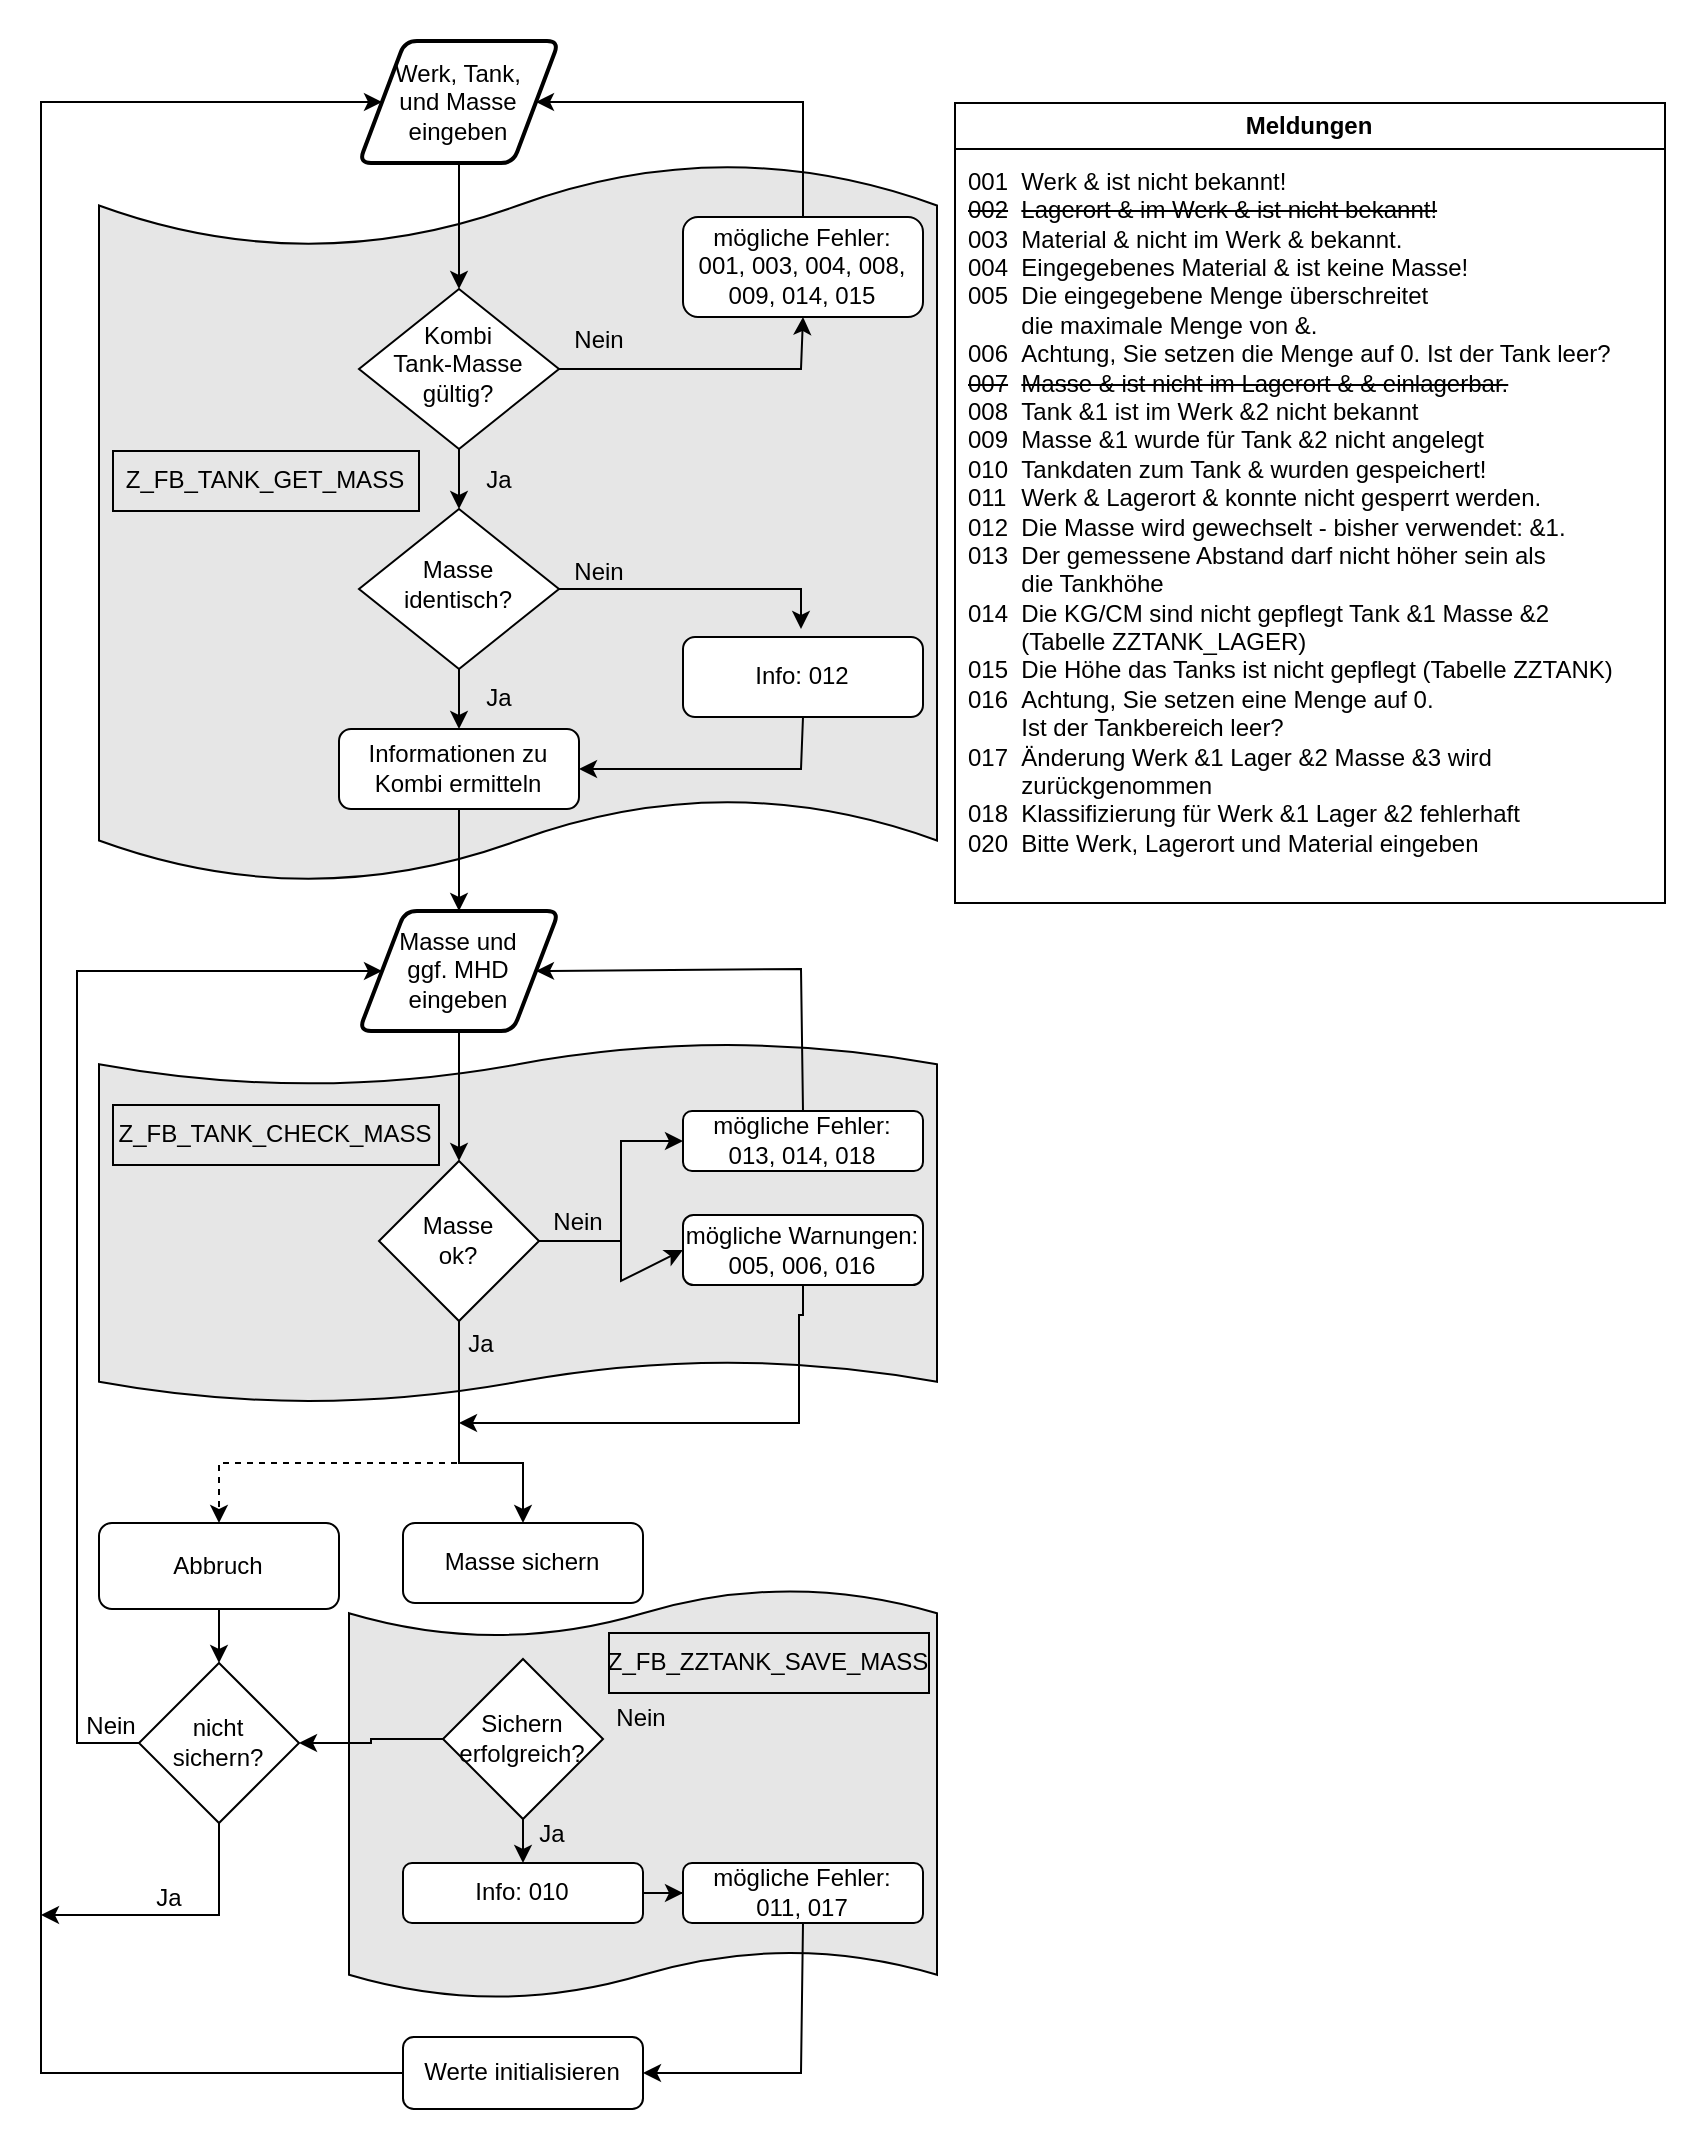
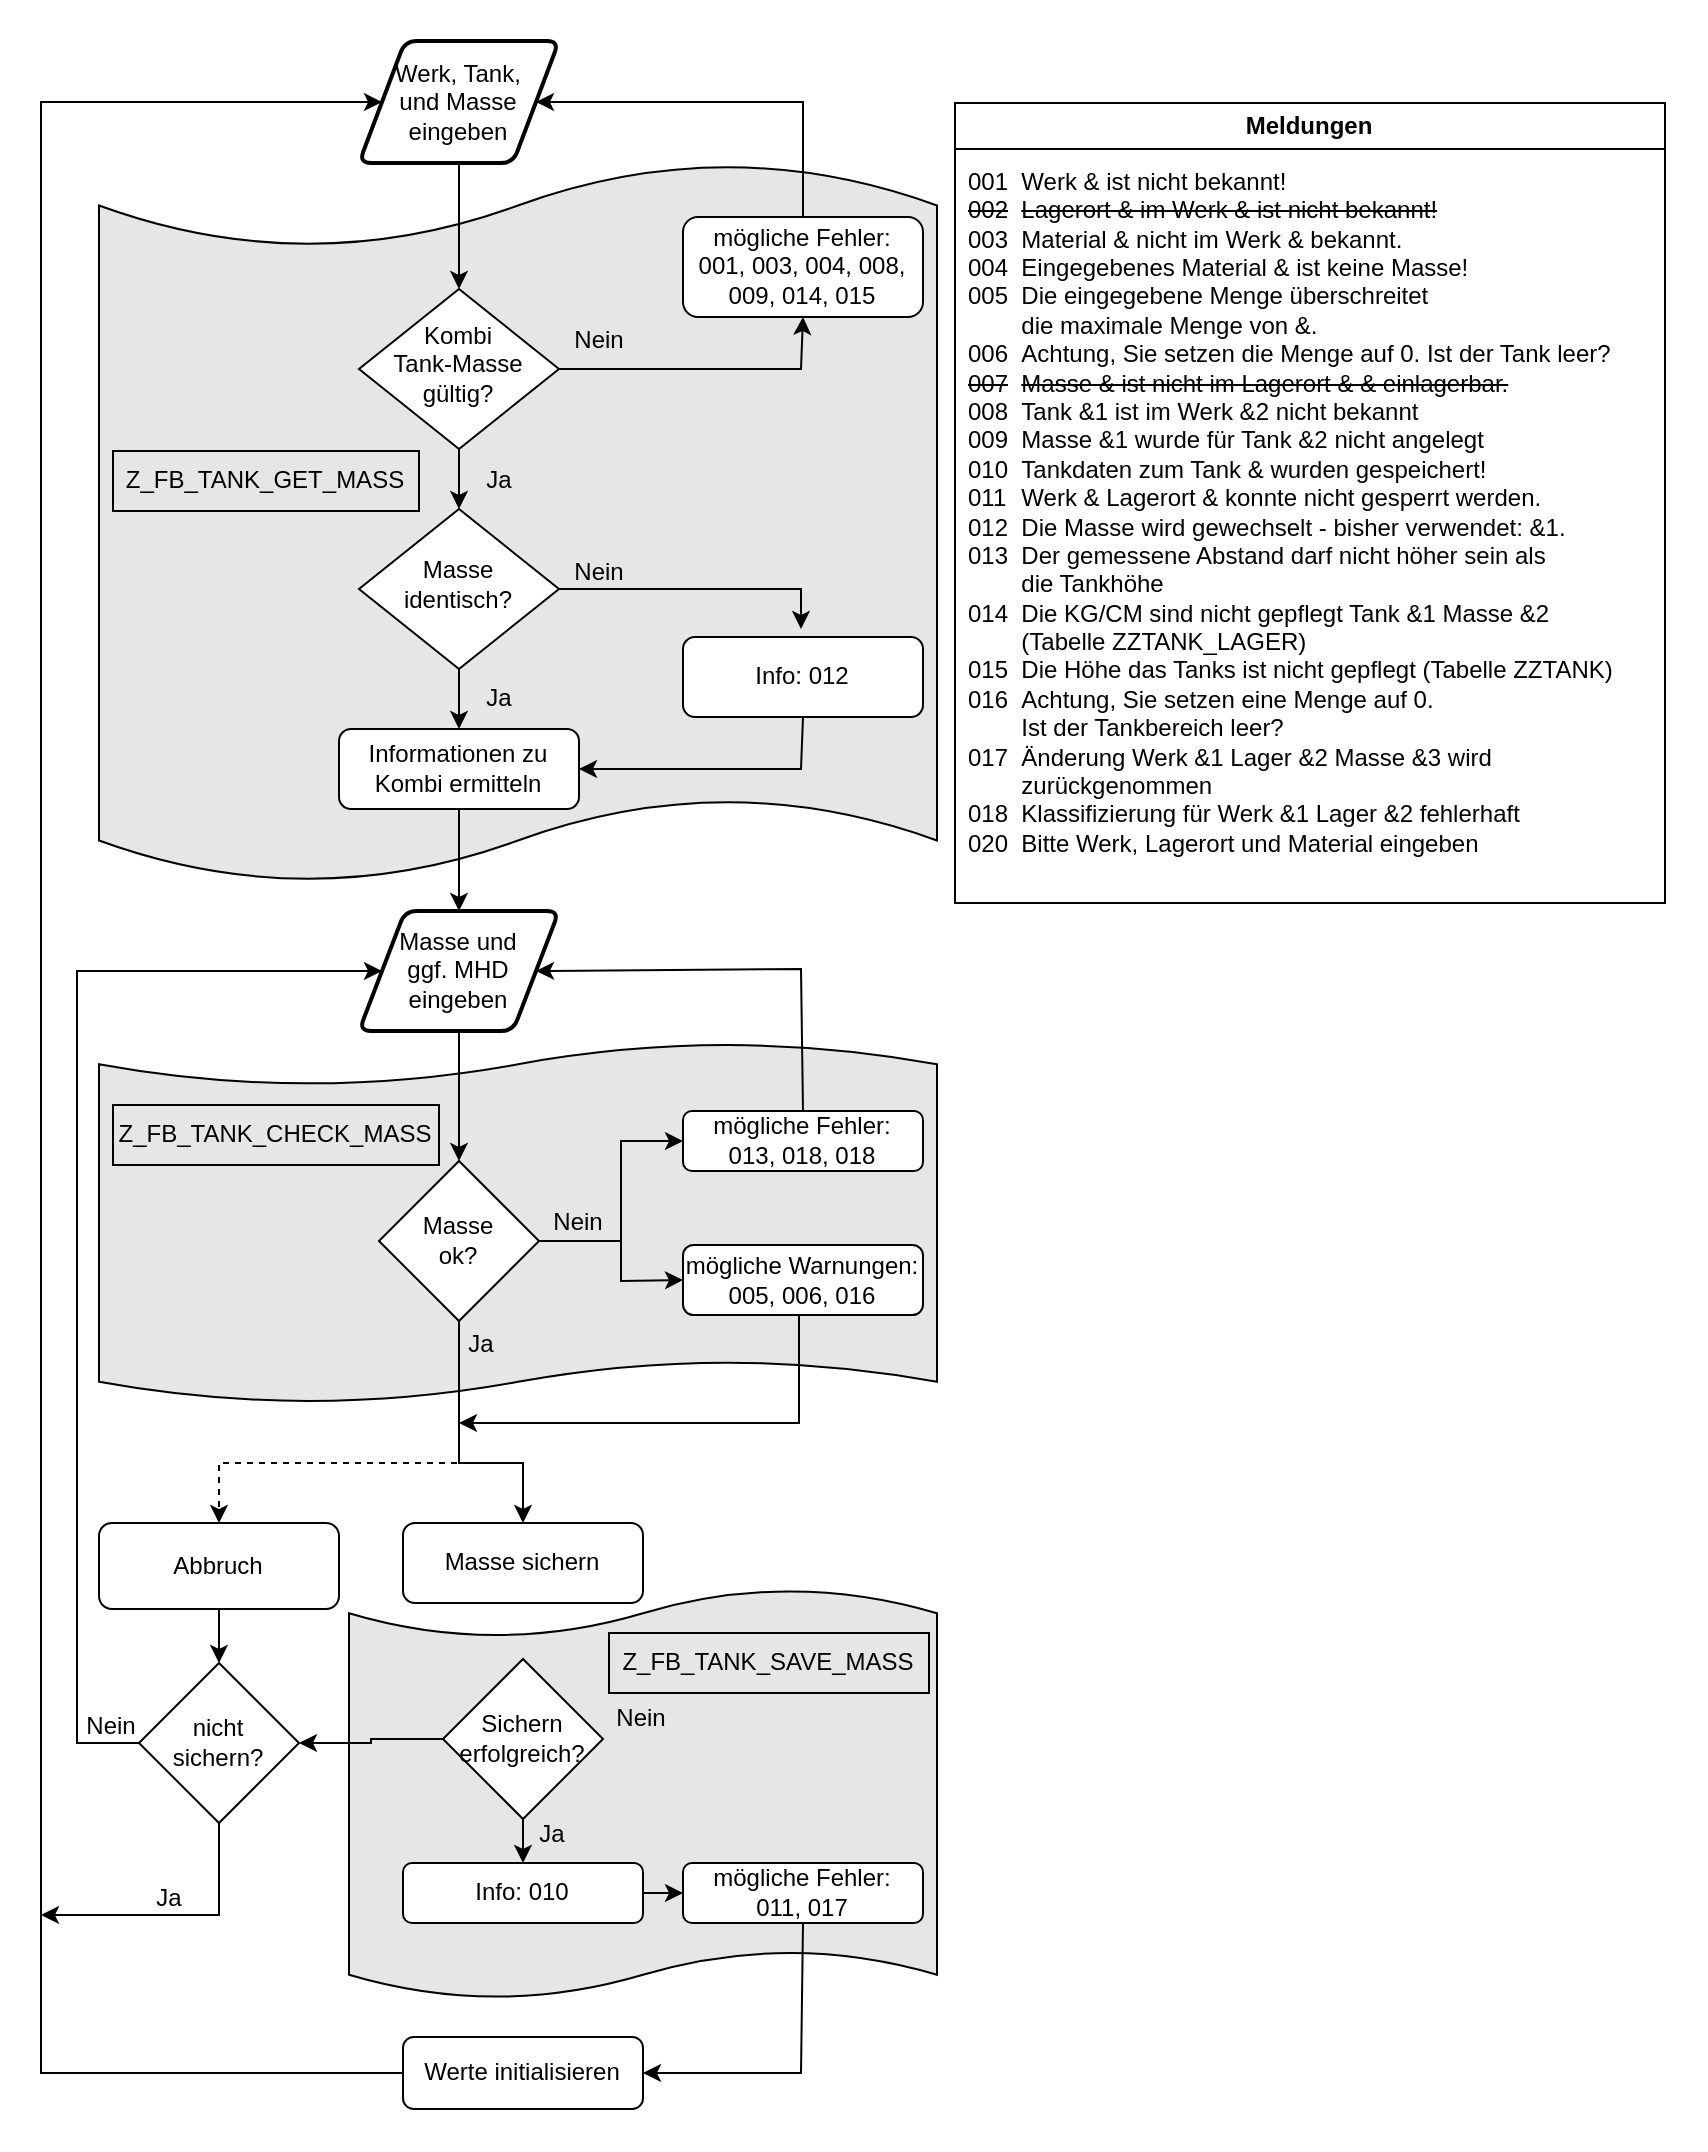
node "mögliche Fehler: 013, 014, 018": label "mögliche Fehler: 013, 014, 018" -> "mögliche Fehler: 013, 018, 018"
node "mögliche Warnungen: 005, 006, 016": moved (803, 1250) -> (803, 1280)
node "Z_FB_ZZTANK_SAVE_MASS": label "Z_FB_ZZTANK_SAVE_MASS" -> "Z_FB_TANK_SAVE_MASS"
